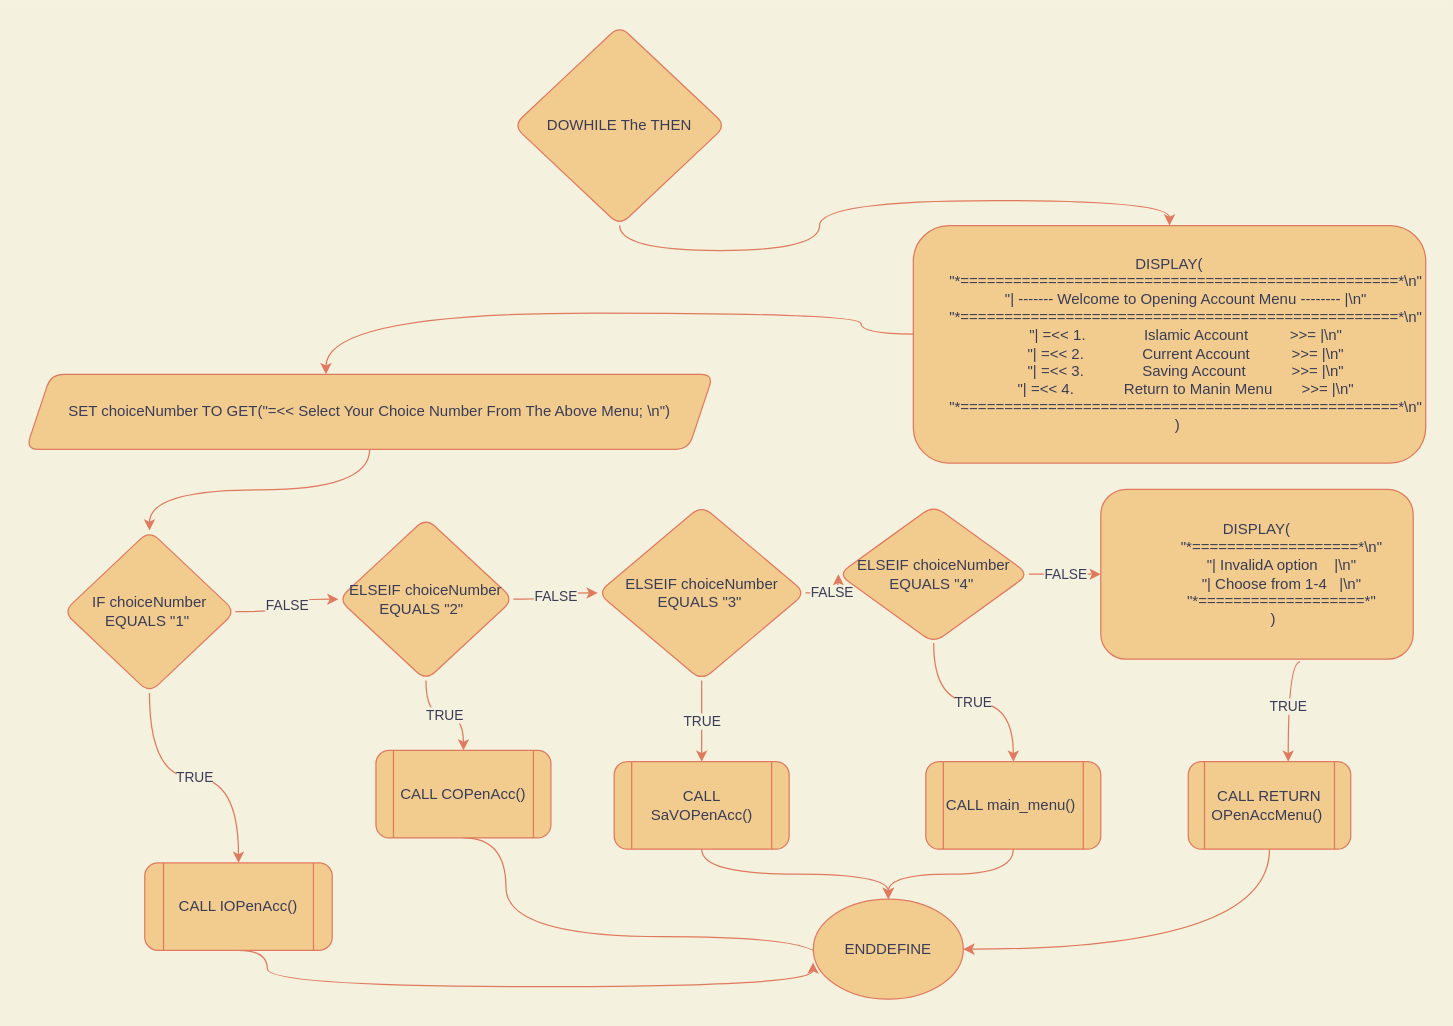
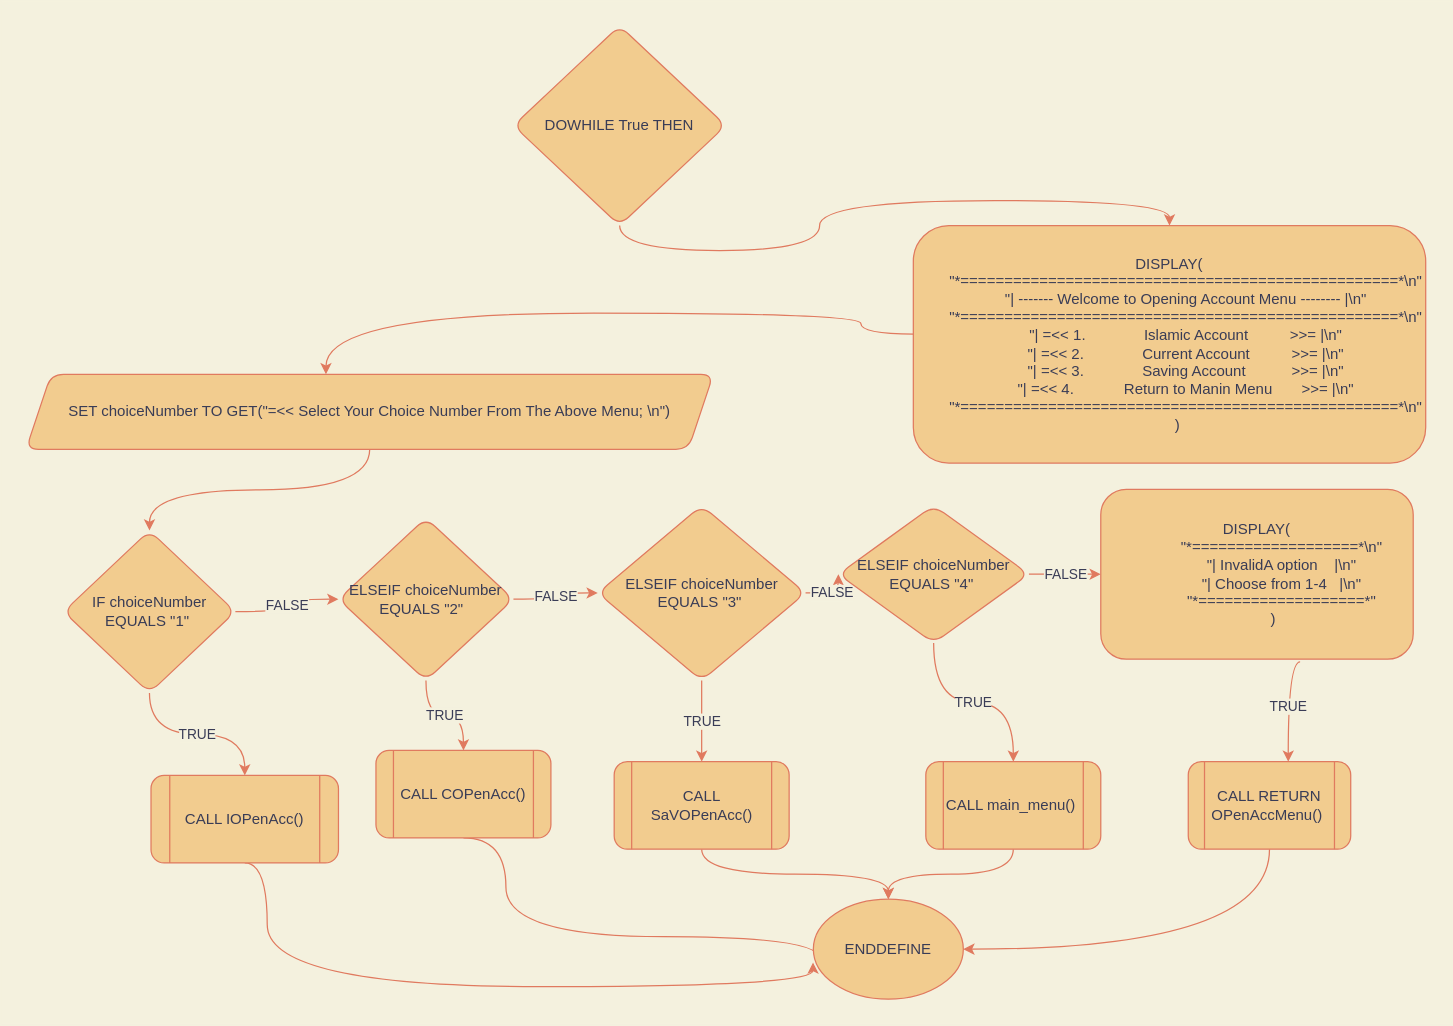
node "DOWHILE The THEN": label "DOWHILE The THEN" -> "DOWHILE True THEN"
node "CALL IOPenAcc()": moved (238, 907) -> (244, 819)
